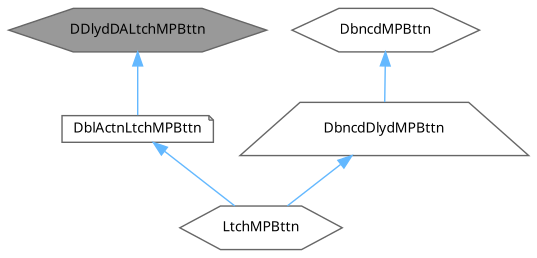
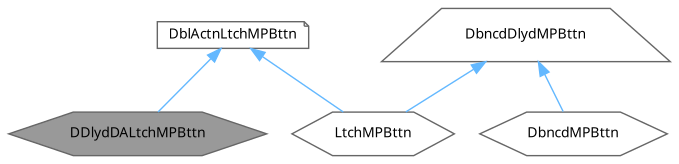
edge "DbncdDlydMPBttn" -> "DbncdMPBttn": reversed
edge "DblActnLtchMPBttn" -> "DDlydDALtchMPBttn": reversed
